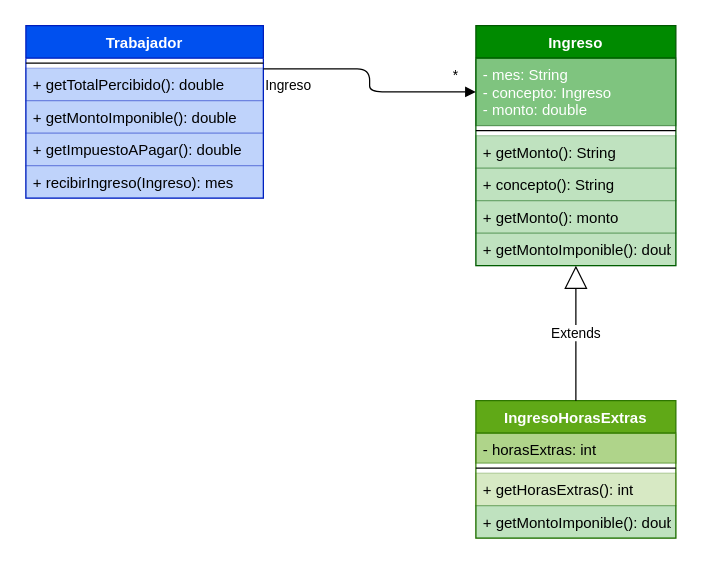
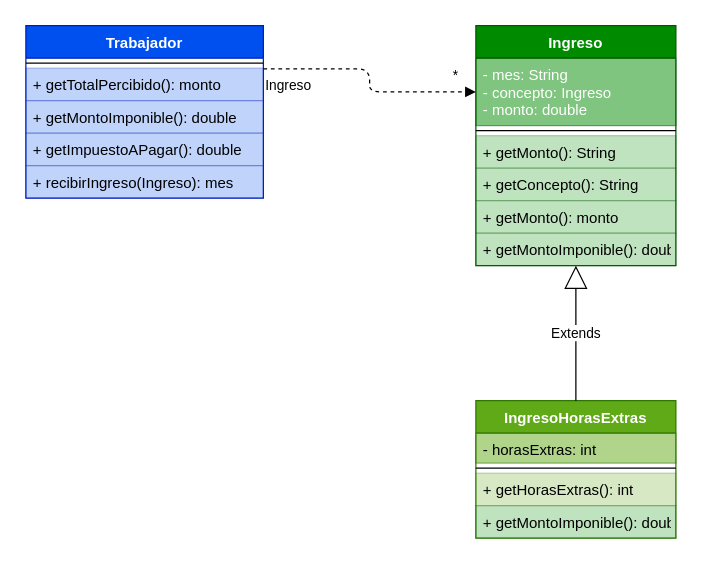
edge "Trabajador" -> "- mes: String - concepto: Ingreso - monto: double": style solid -> dashed
node "+ getTotalPercibido(): double": label "+ getTotalPercibido(): double" -> "+ getTotalPercibido(): monto"
node "+ concepto(): String": label "+ concepto(): String" -> "+ getConcepto(): String"
